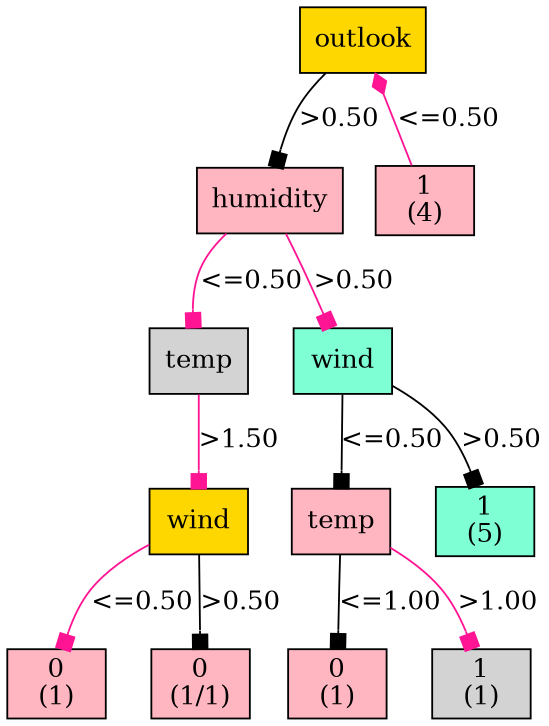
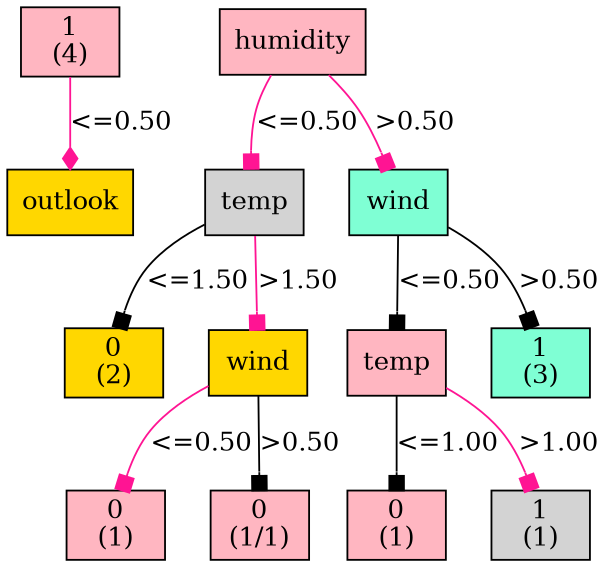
edge "outlook" -> "humidity": removed, label ">0.50"
node "0 (2)": added
node "1 (5)": label "1 (5)" -> "1 (3)"
